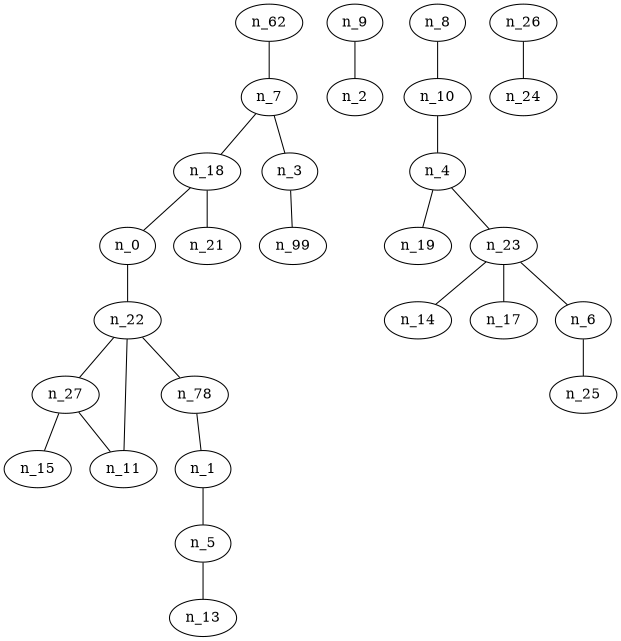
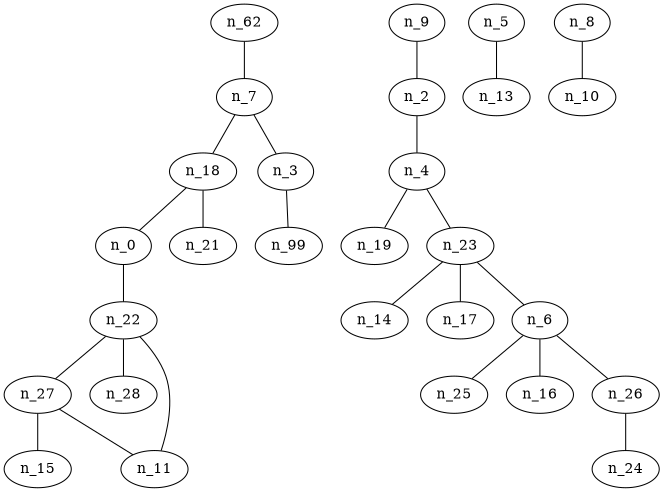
edge "n_10" -- "n_4": now "n_2" -- "n_4"
edge "n_6" -- "n_26": added
node "n_78": label "n_78" -> "n_28"
node "n_16": added
node "n_1": removed
